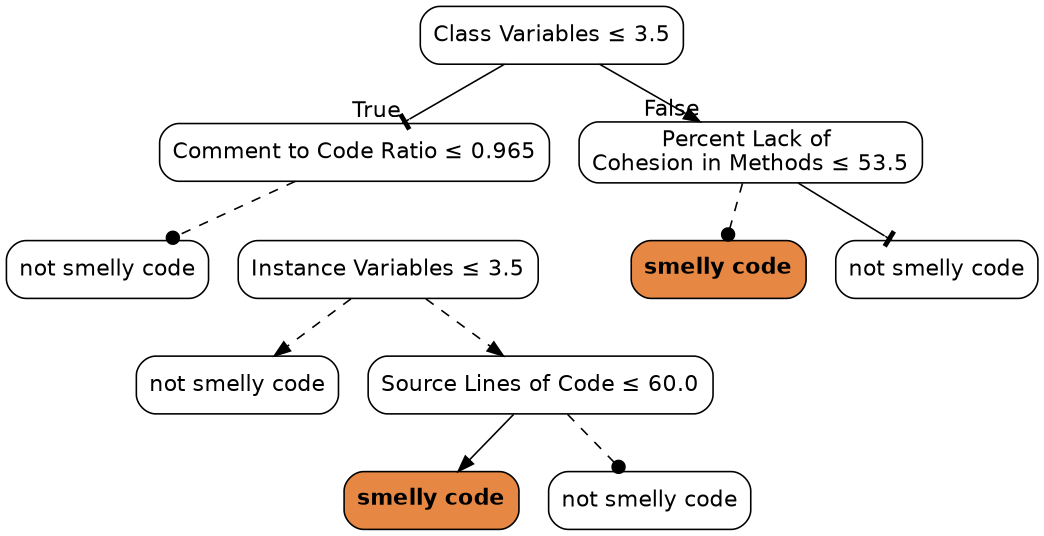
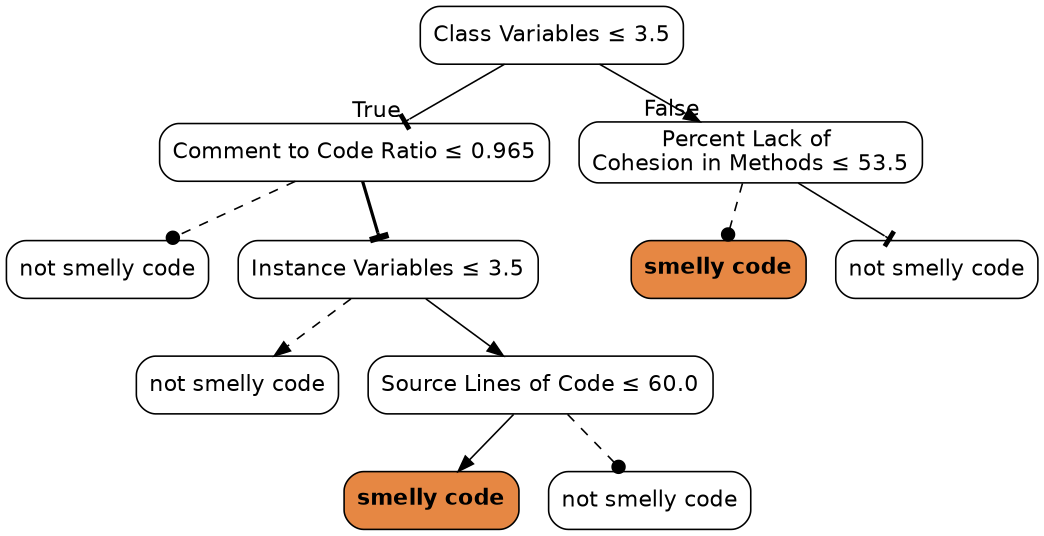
edge "Comment to Code Ratio ≤ 0.965" -> "Instance Variables ≤ 3.5": added
edge "Instance Variables ≤ 3.5" -> "Source Lines of Code ≤ 60.0": style dashed -> solid
